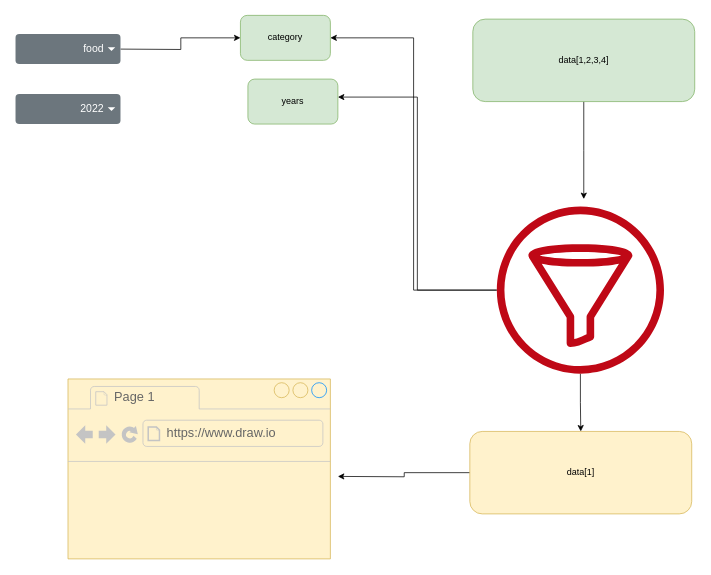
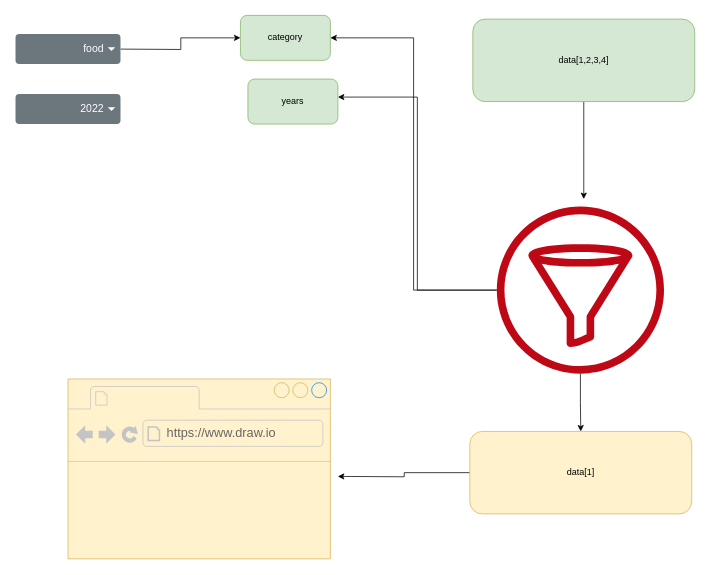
node "Page 1": removed
